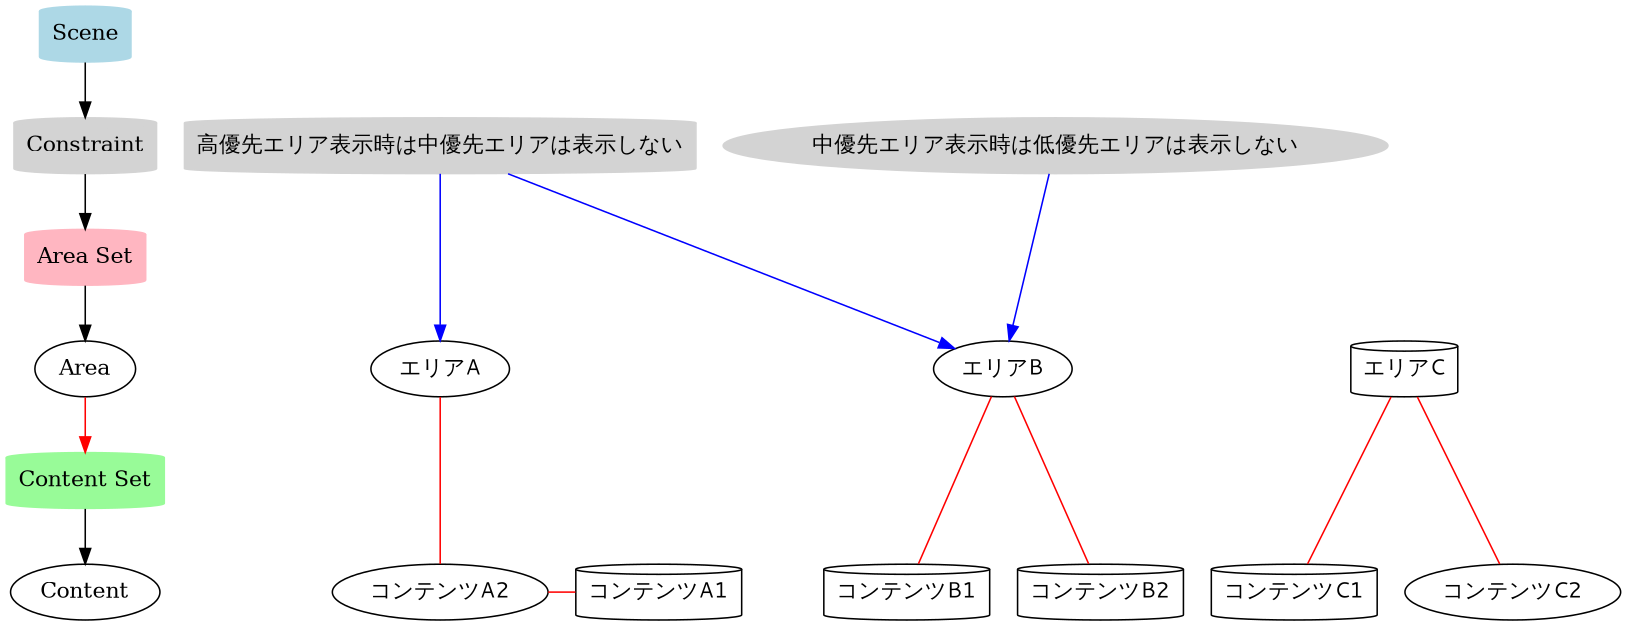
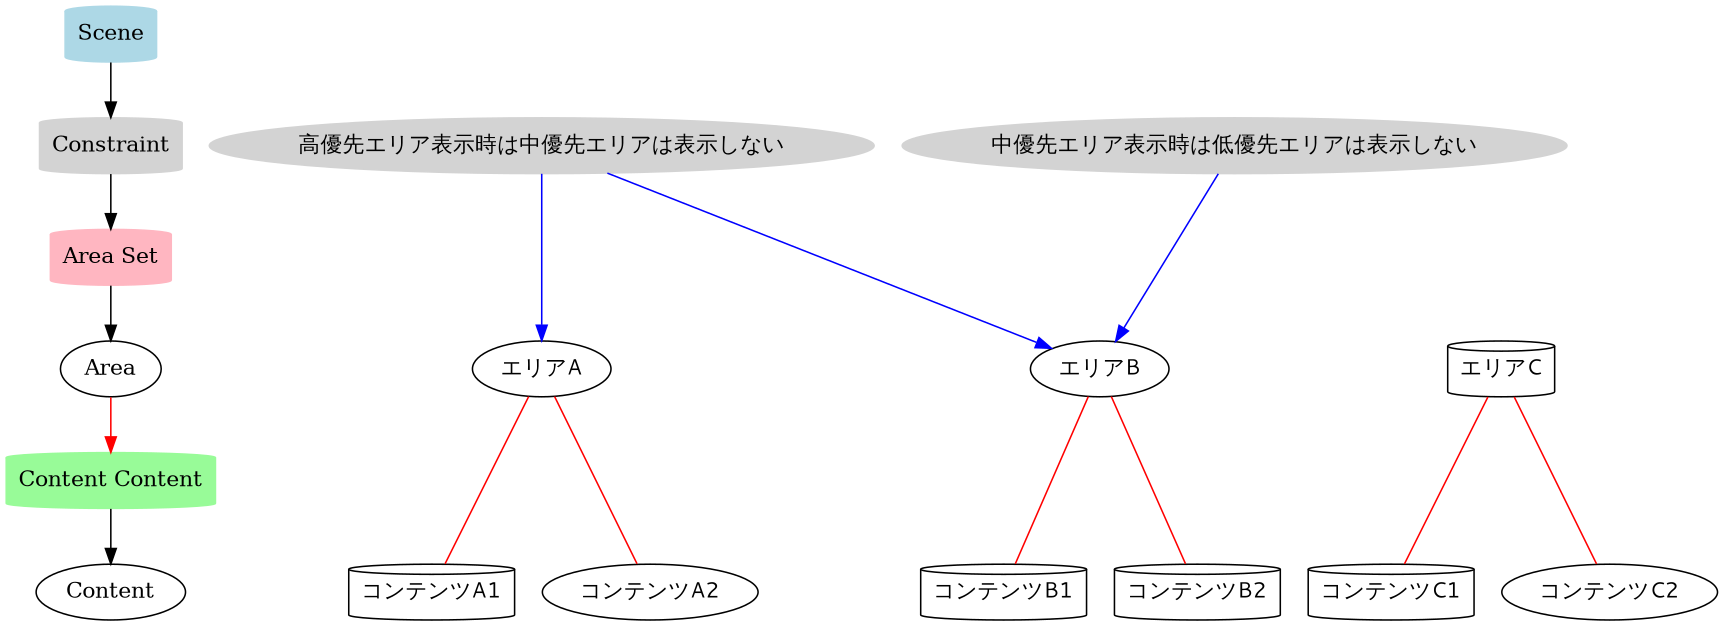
node "高優先エリア表示時は中優先エリアは表示しない": shape cylinder -> ellipse
node "Content Set": label "Content Set" -> "Content Content"
edge "コンテンツA2" -- "コンテンツA1": now "エリアA" -- "コンテンツA1"
